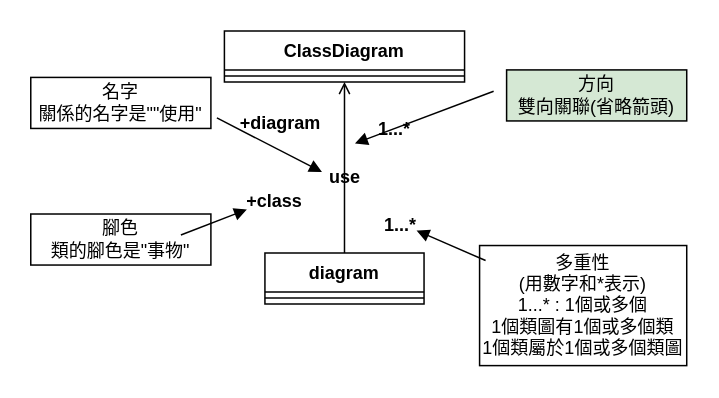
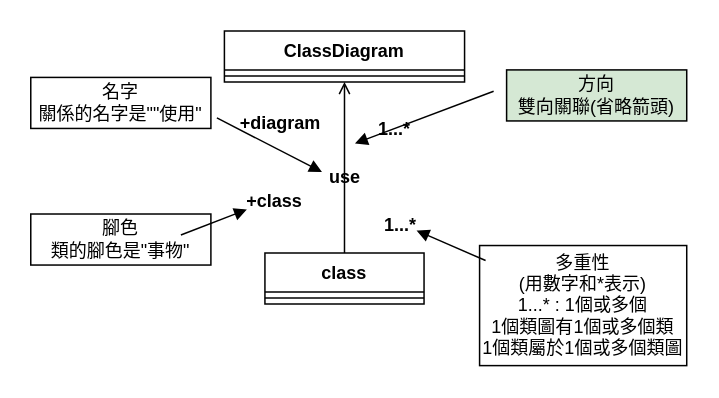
node "diagram": label "diagram" -> "class"
